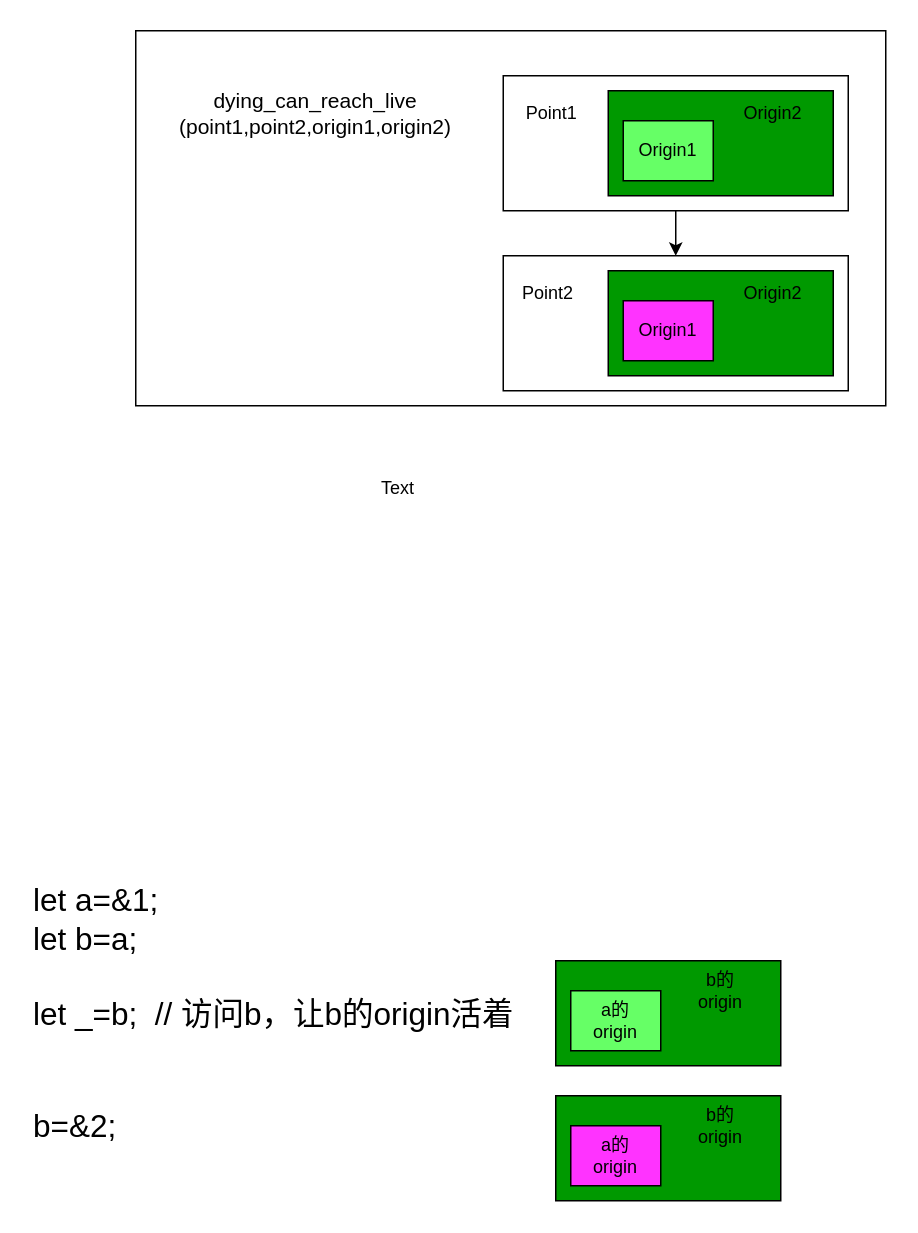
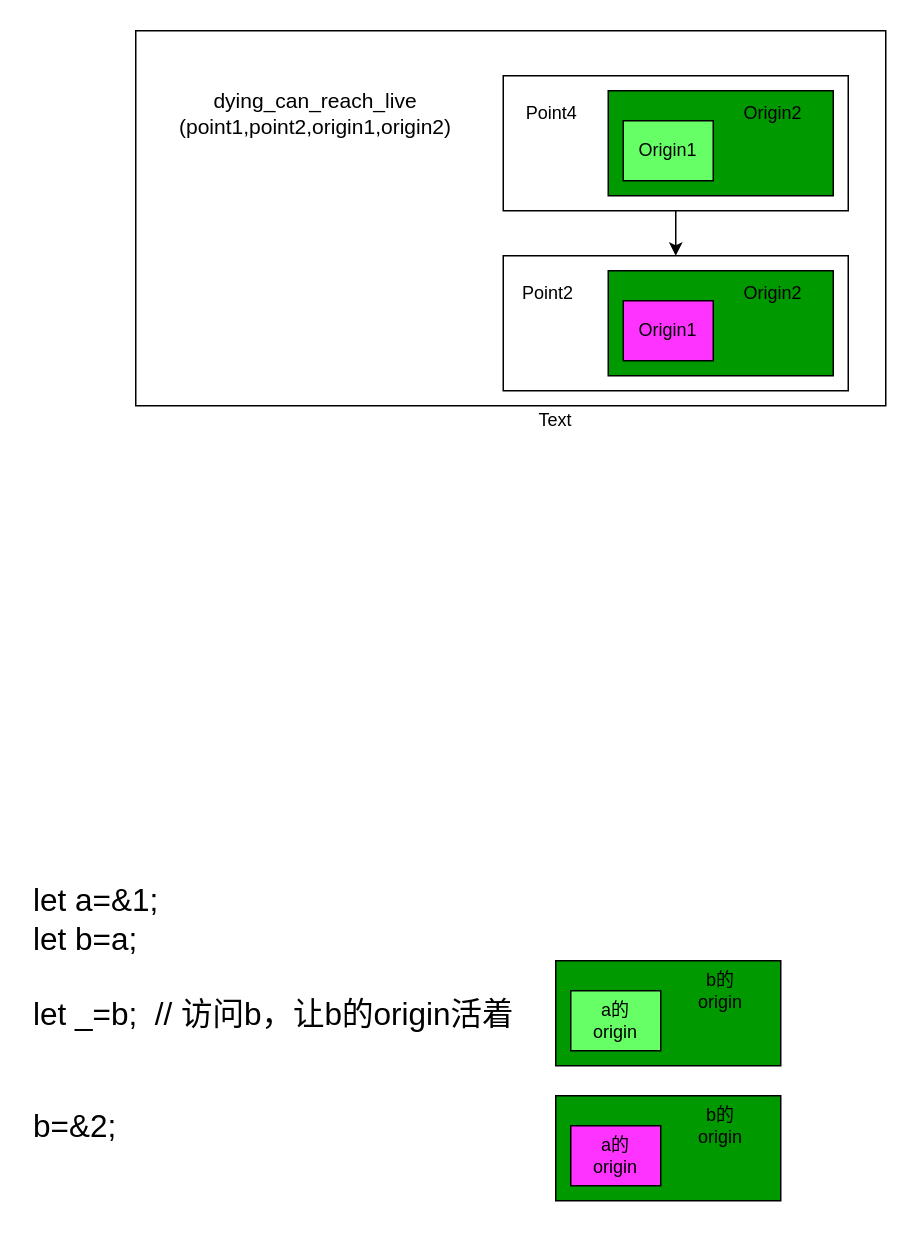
node "Point1": label "Point1" -> "Point4"
node "Text": moved (398, 488) -> (556, 421)
